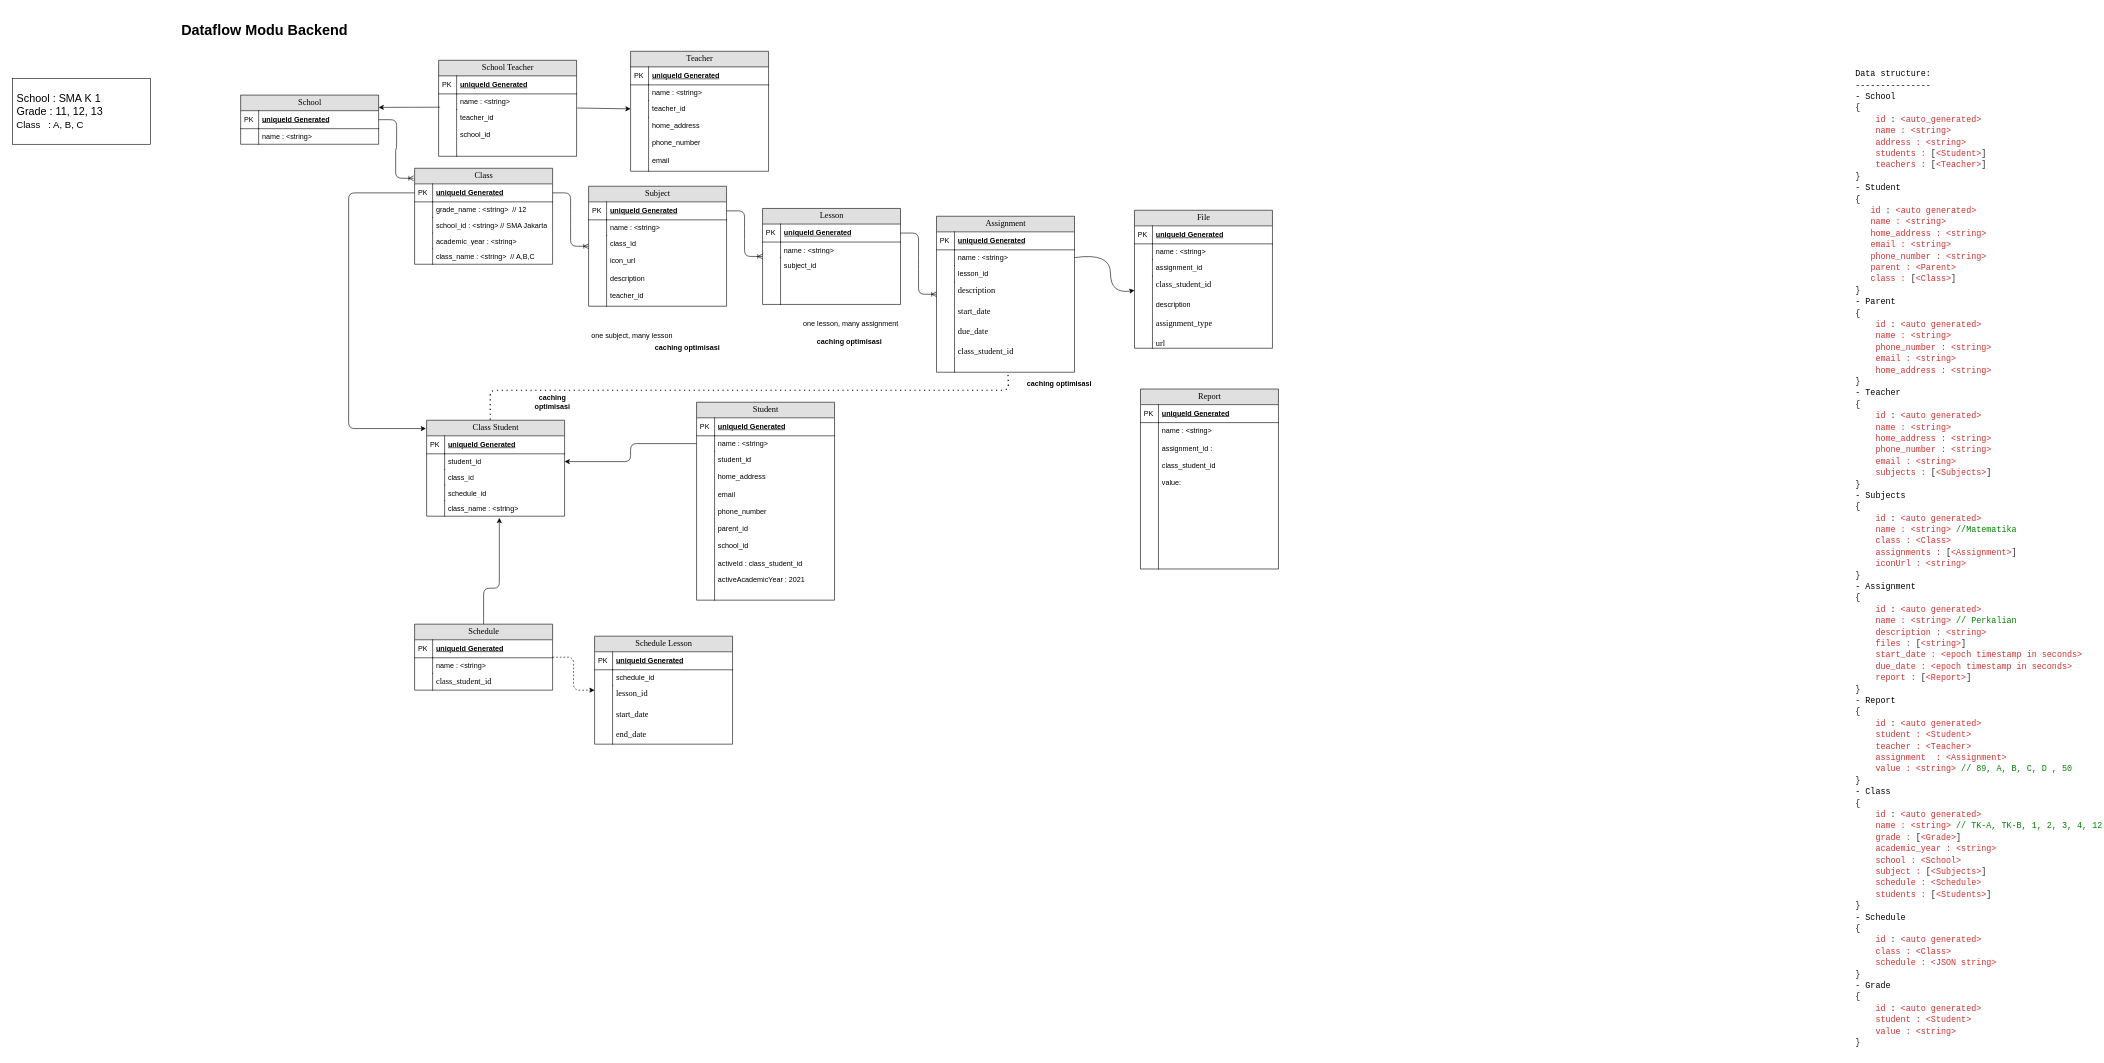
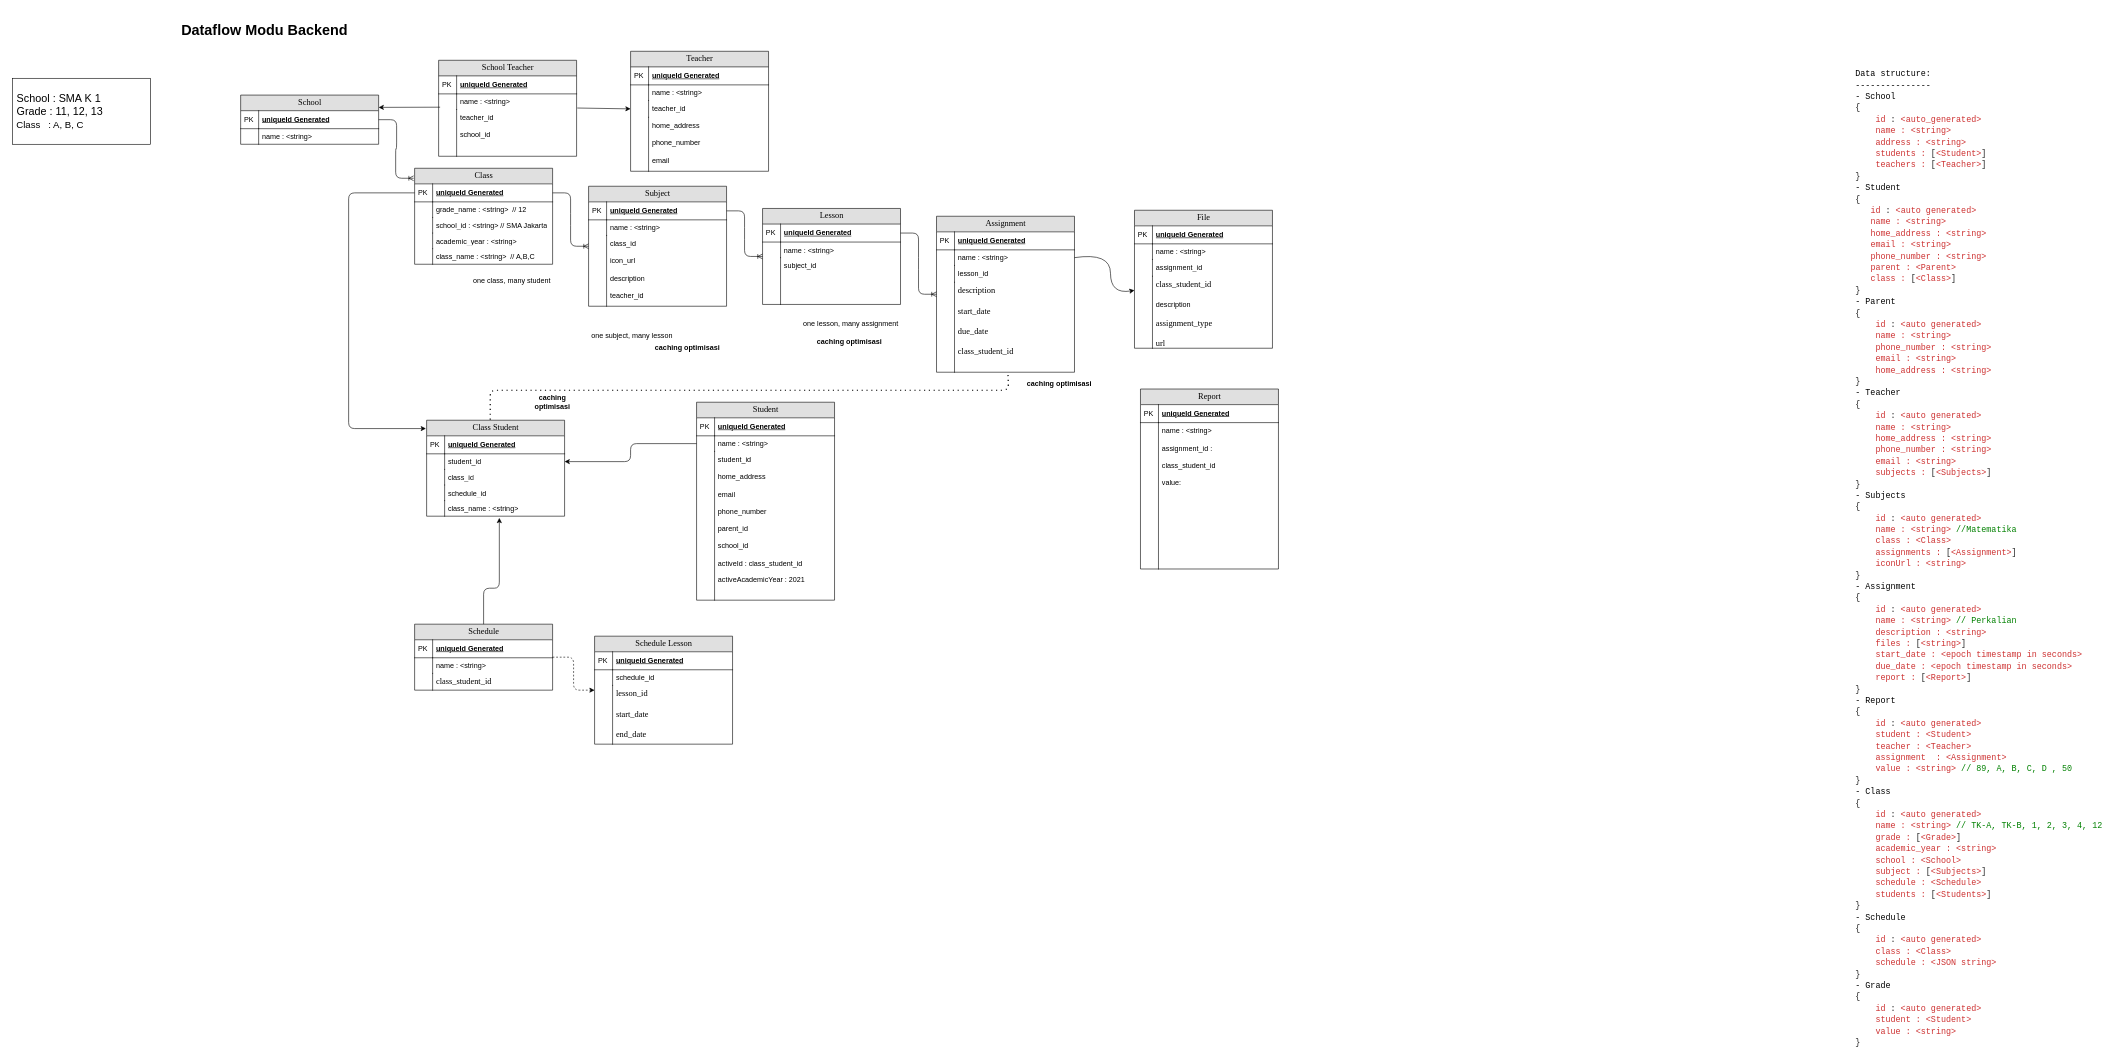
node "one class, many student": added
